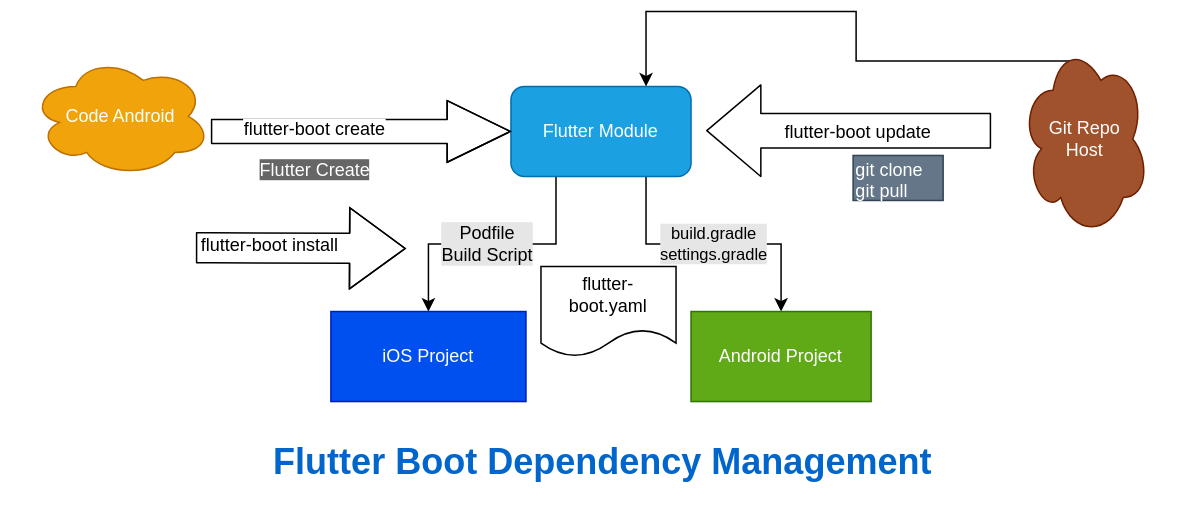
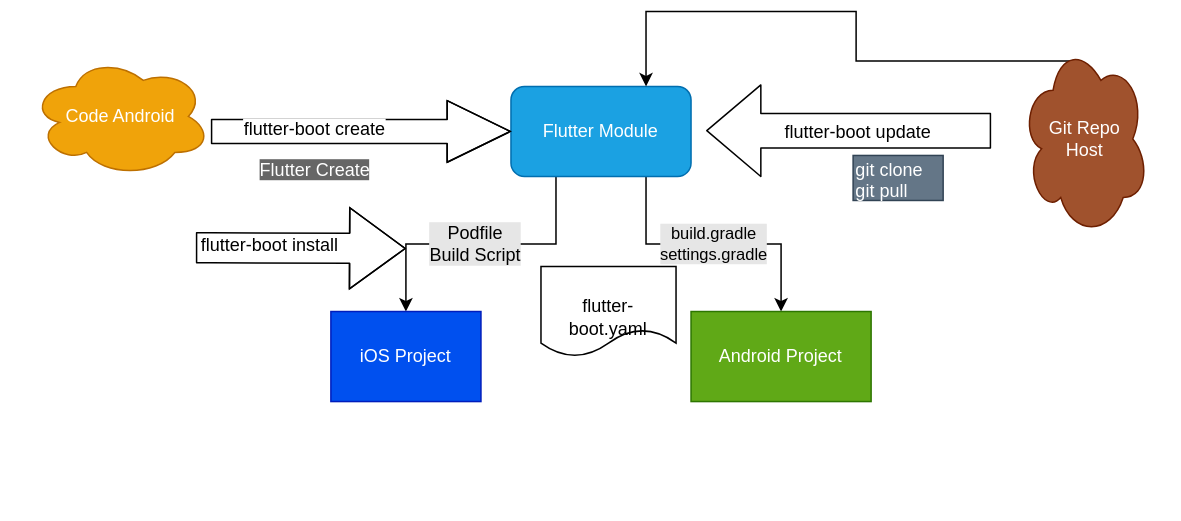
node "flutter-boot.yaml": moved (608, 295) -> (608, 317)
node "iOS Project": size 195x90 -> 150x90
node "Flutter Boot Dependency Management": removed
